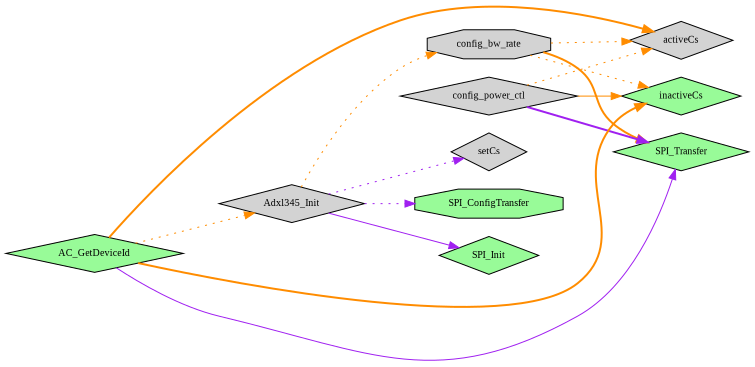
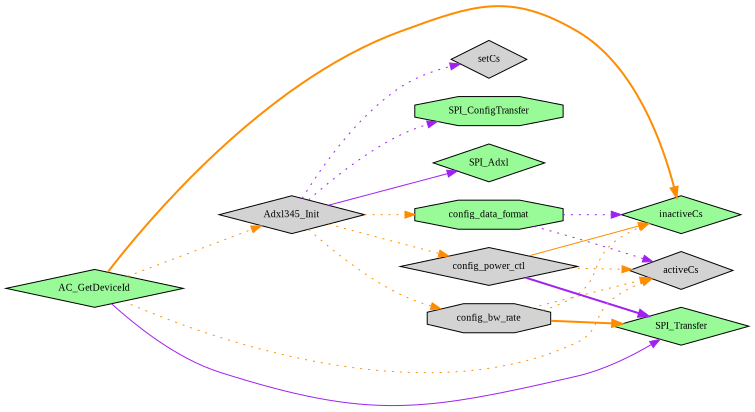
edge "AC_GetDeviceId" -> "activeCs": style bold -> dotted
node "config_data_format": added
edge "Adxl345_Init" -> "config_power_ctl": added
node "SPI_Init": label "SPI_Init" -> "SPI_Adxl"
